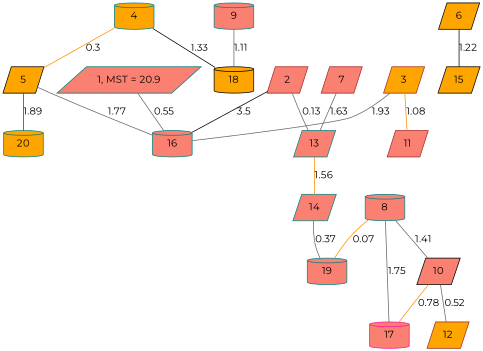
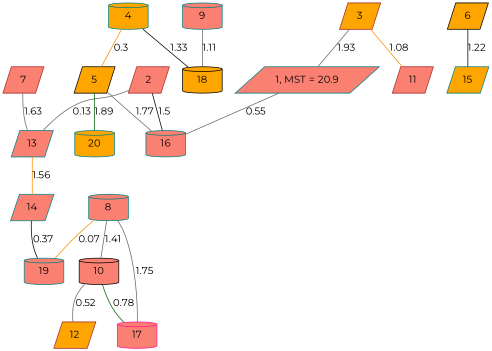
node "15": color black -> teal
edge "2" -- "16": label "3.5" -> "1.5"
edge "3" -- "16": now "3" -- "1, MST = 20.9"
edge "14" -- "19": color gray40 -> black
node "10": shape parallelogram -> cylinder
edge "10" -- "17": color darkorange -> darkgreen
